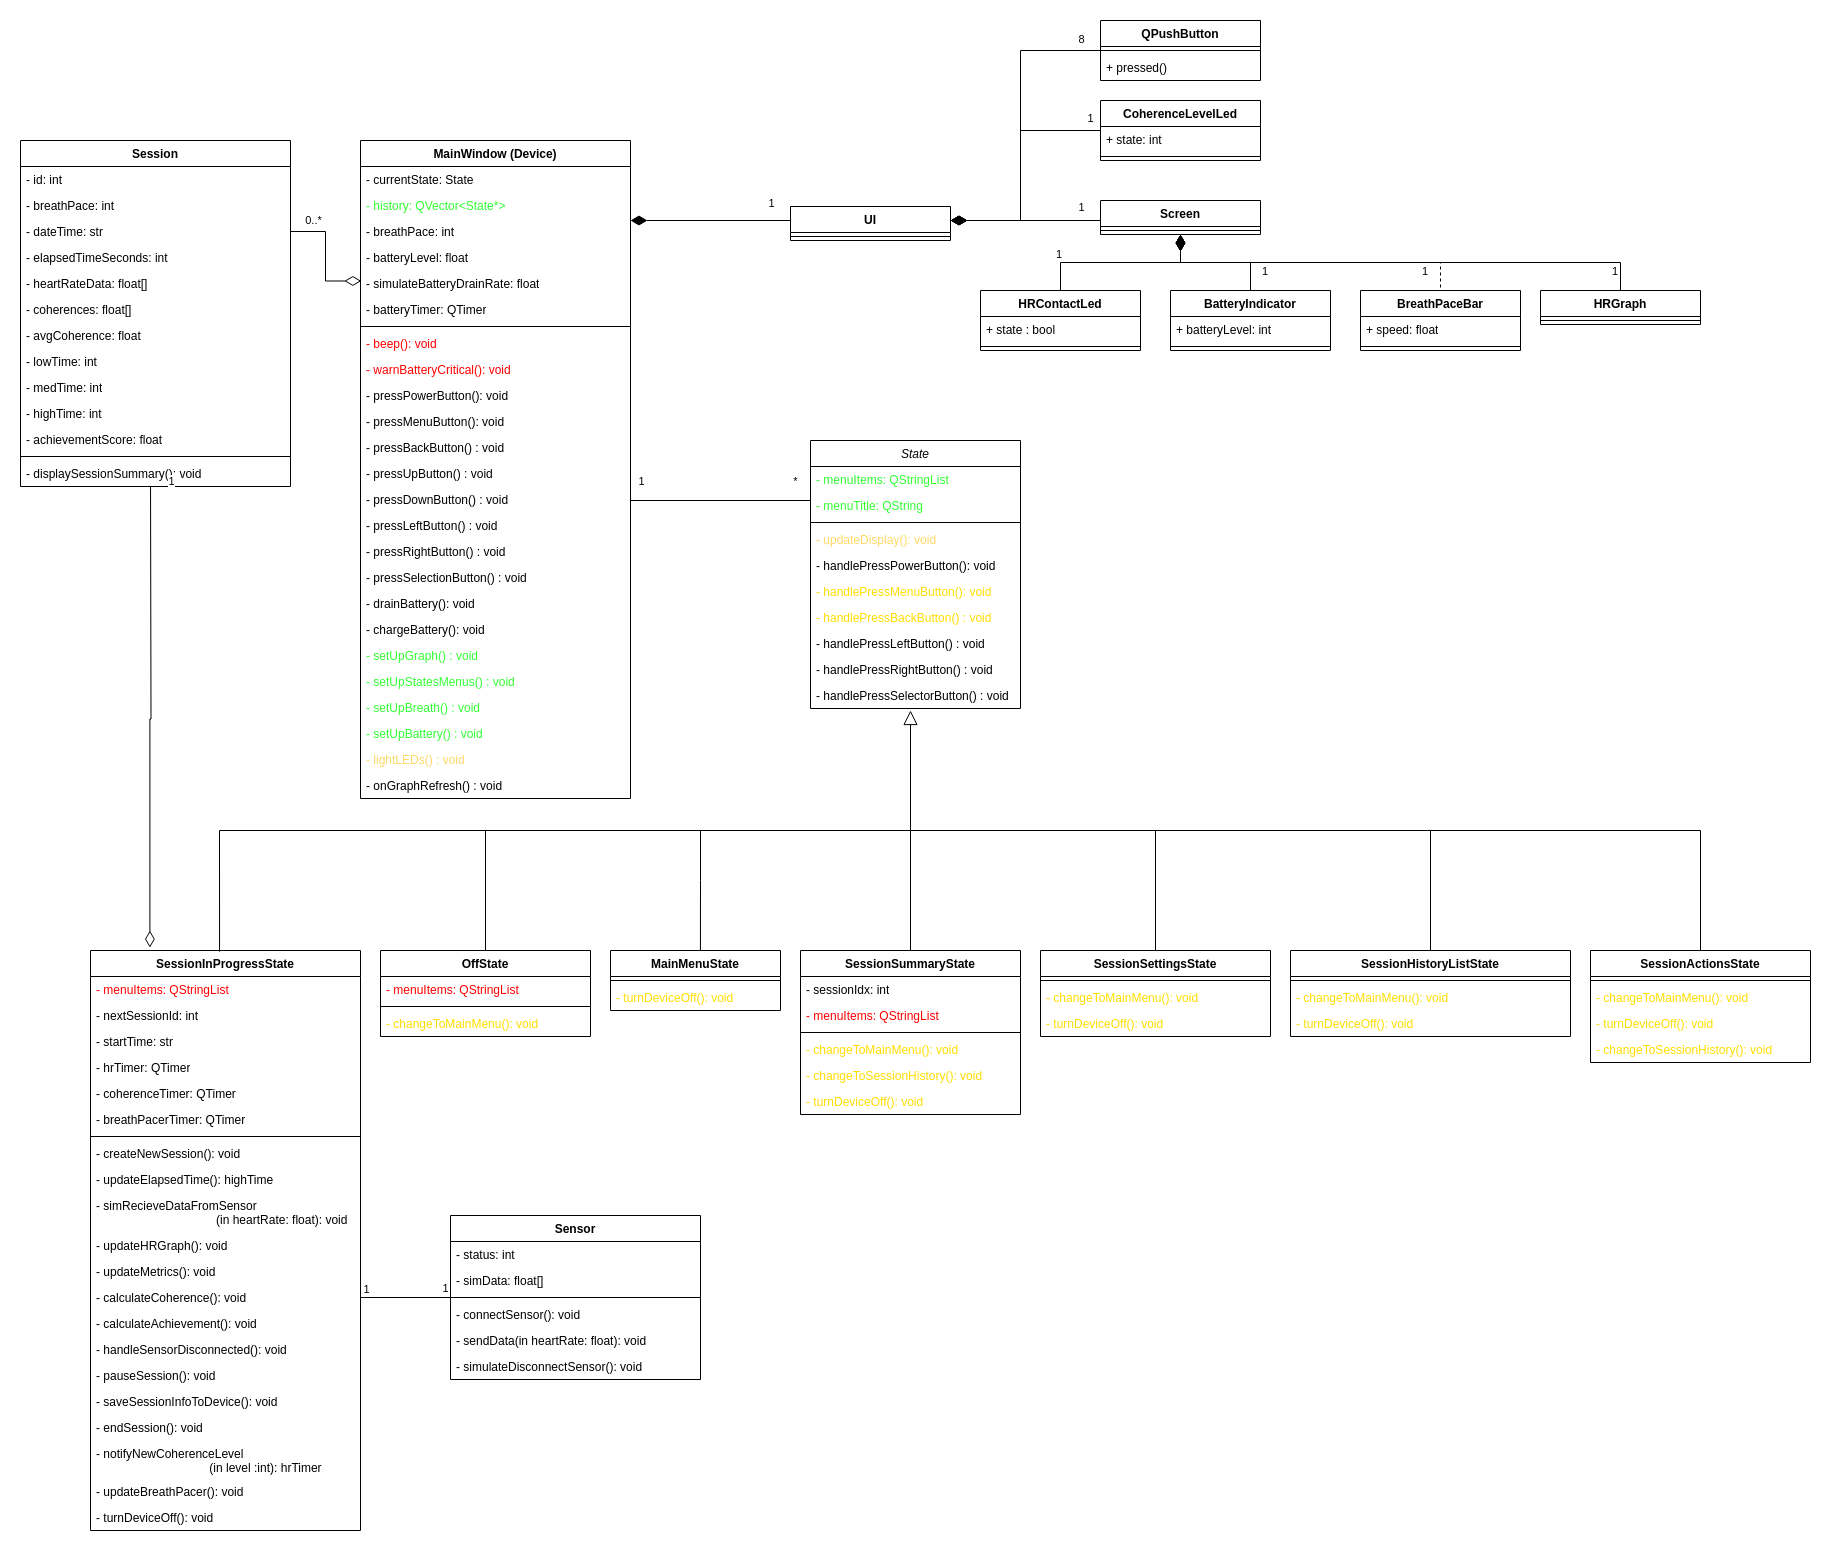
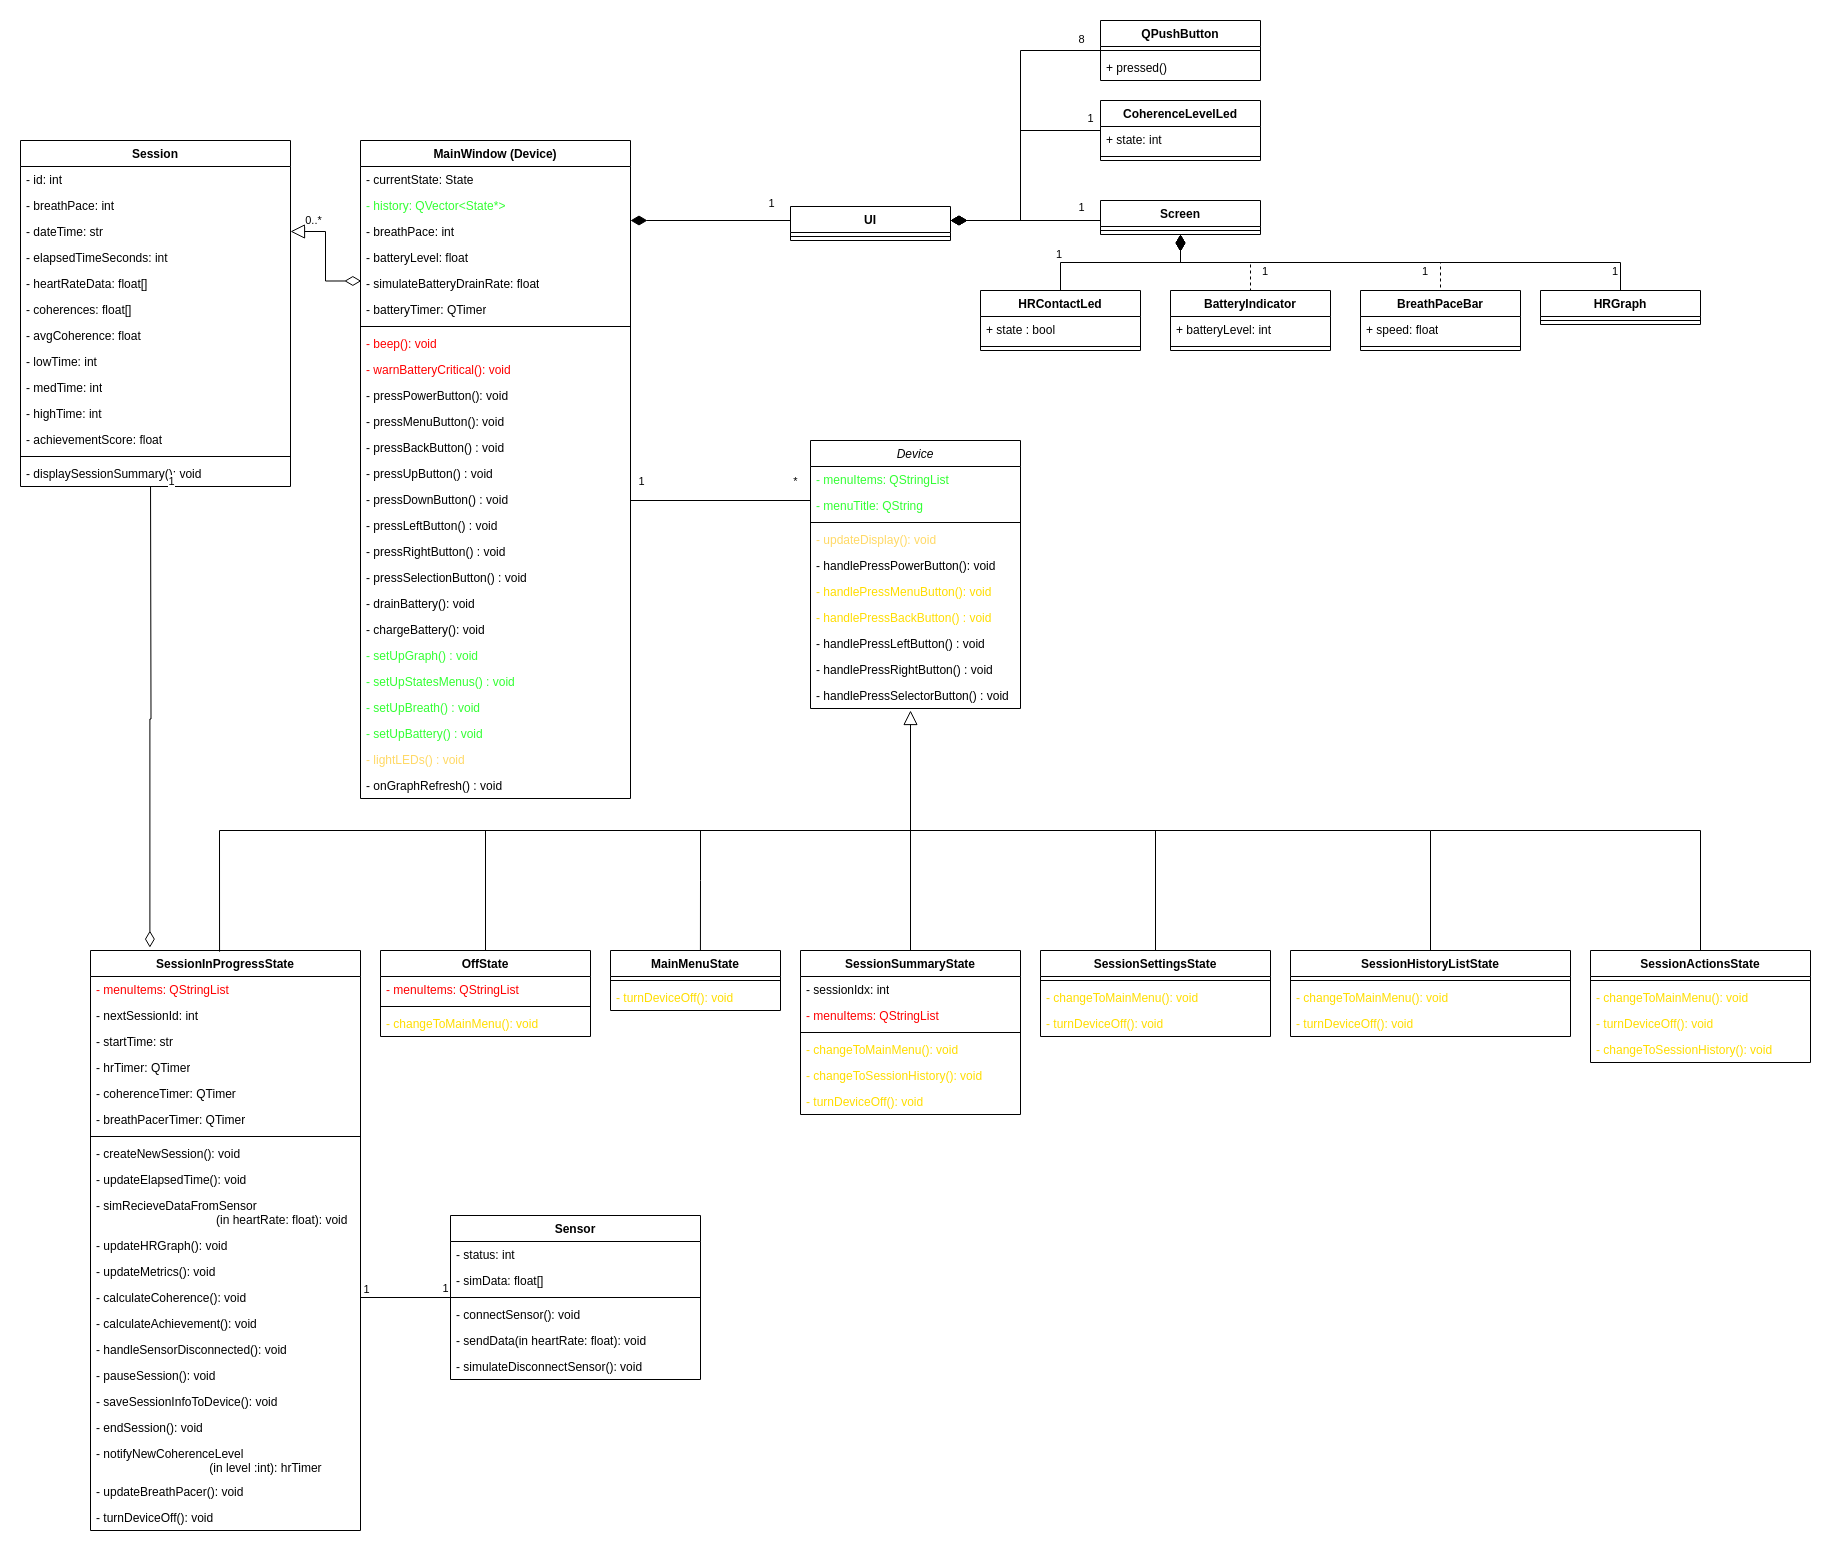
edge "- dateTime: str" -> "- simulateBatteryDrainRate: float": arrowhead none -> block
edge "BatteryIndicator" -> "Screen": style solid -> dashed
node "State": label "State" -> "Device"
node "- updateElapsedTime(): highTime": label "- updateElapsedTime(): highTime" -> "- updateElapsedTime(): void"
